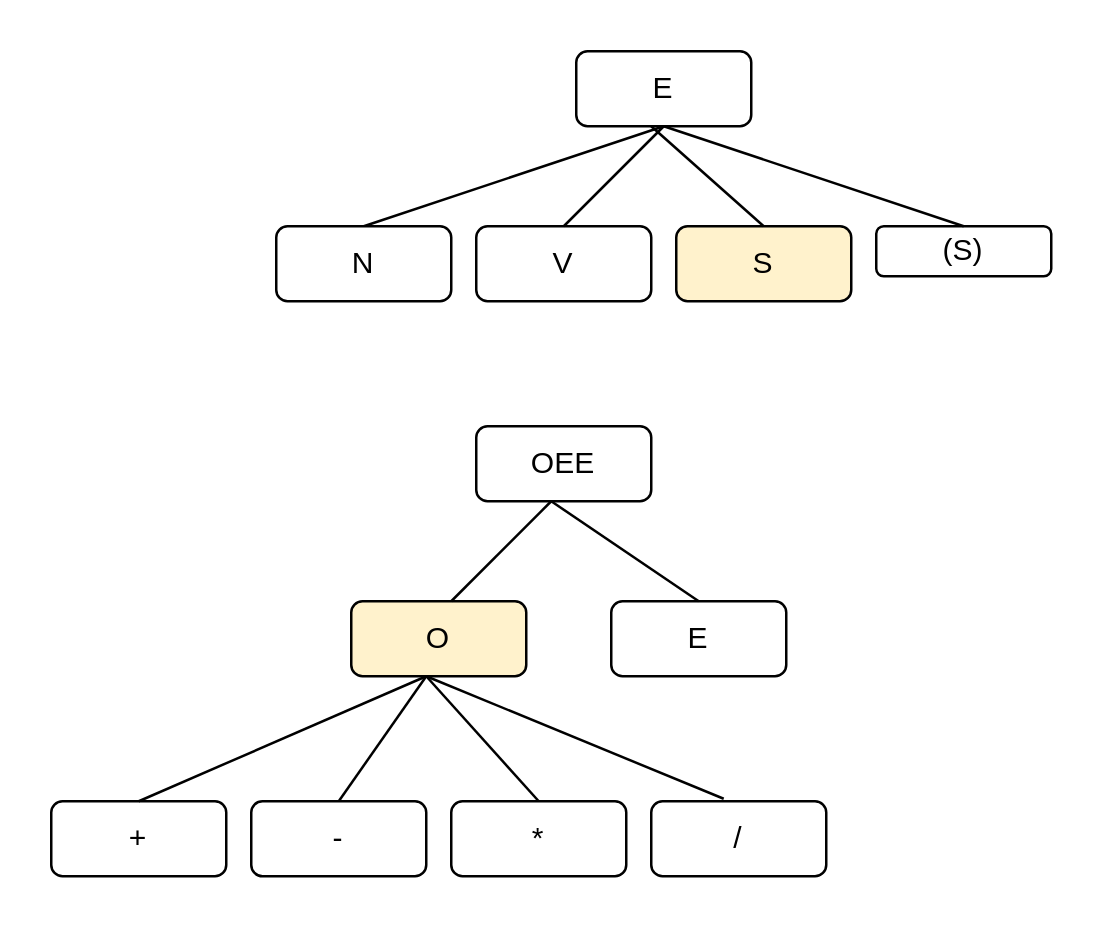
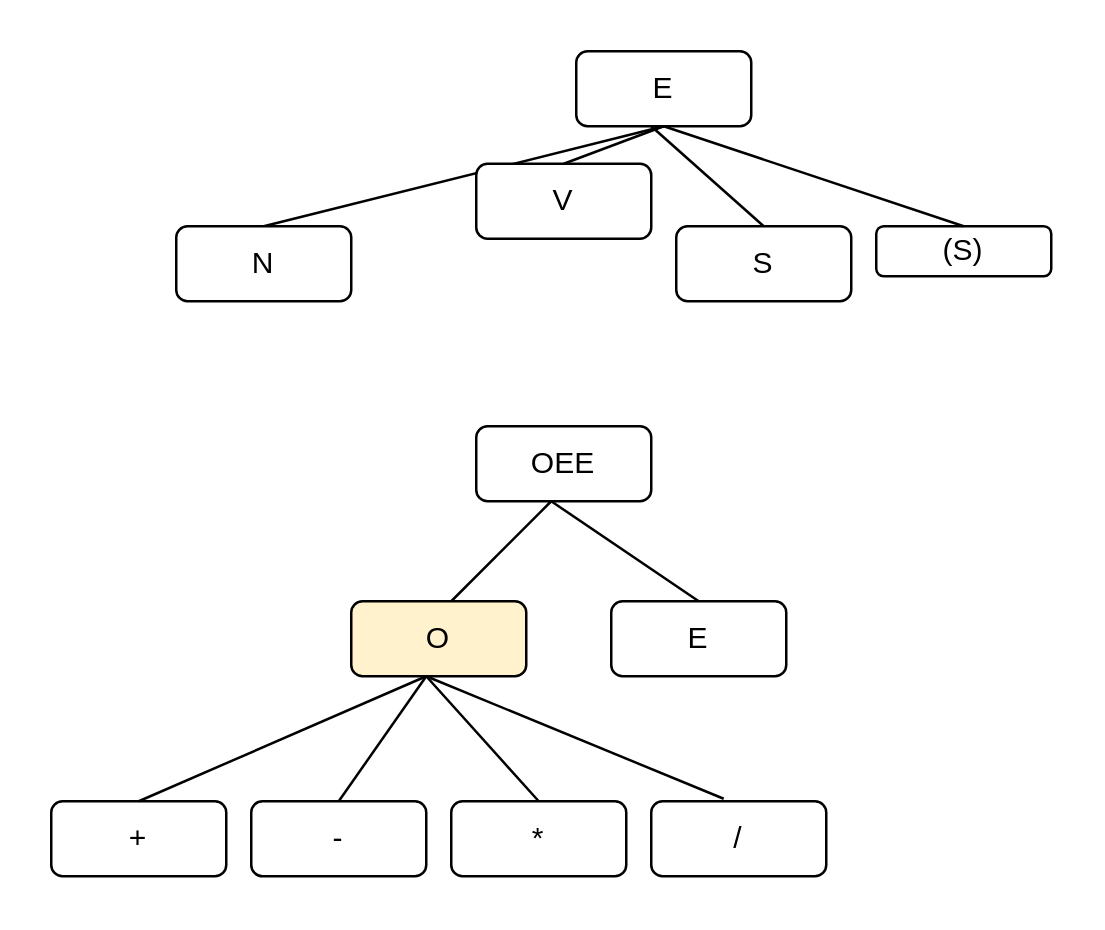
node "N": moved (364, 264) -> (264, 264)
node "V": moved (564, 264) -> (564, 201)
node "S": fillcolor #fff2cc -> #ffffff
